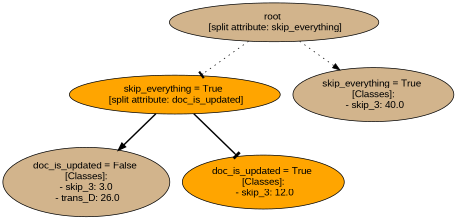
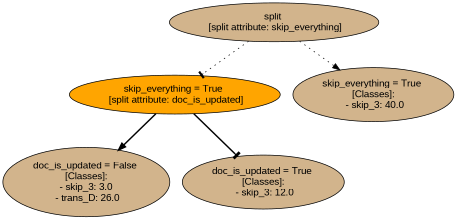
node "root [split attribute: skip_everything]": label "root [split attribute: skip_everything]" -> "split [split attribute: skip_everything]"
node "doc_is_updated = True [Classes]: - skip_3: 12.0": fillcolor orange -> tan
